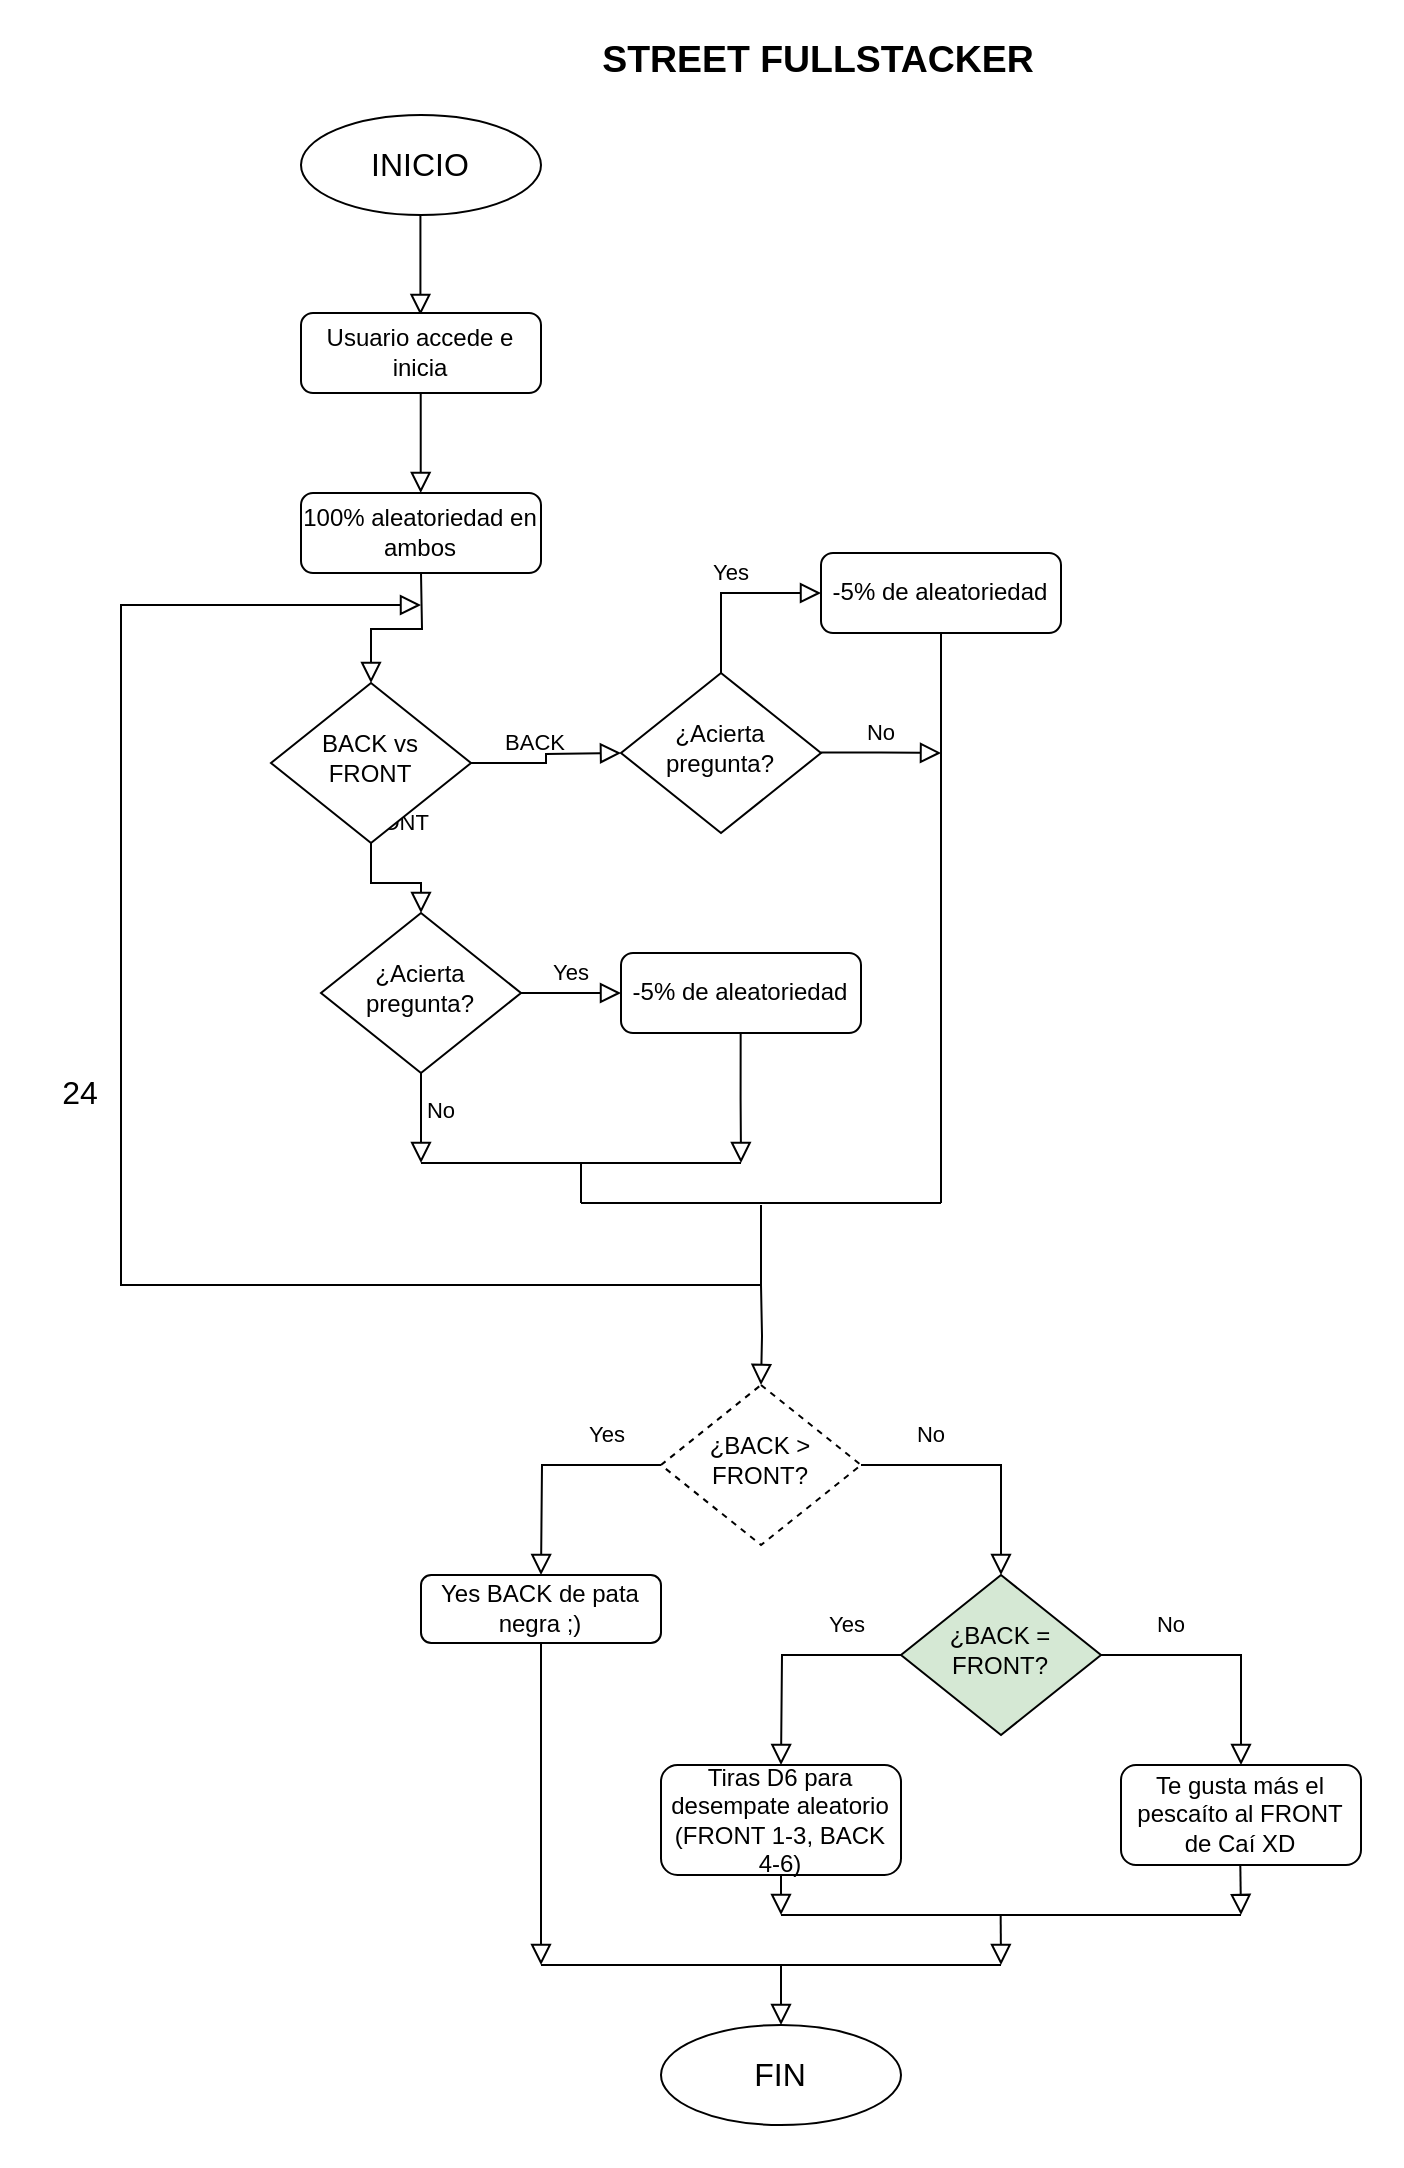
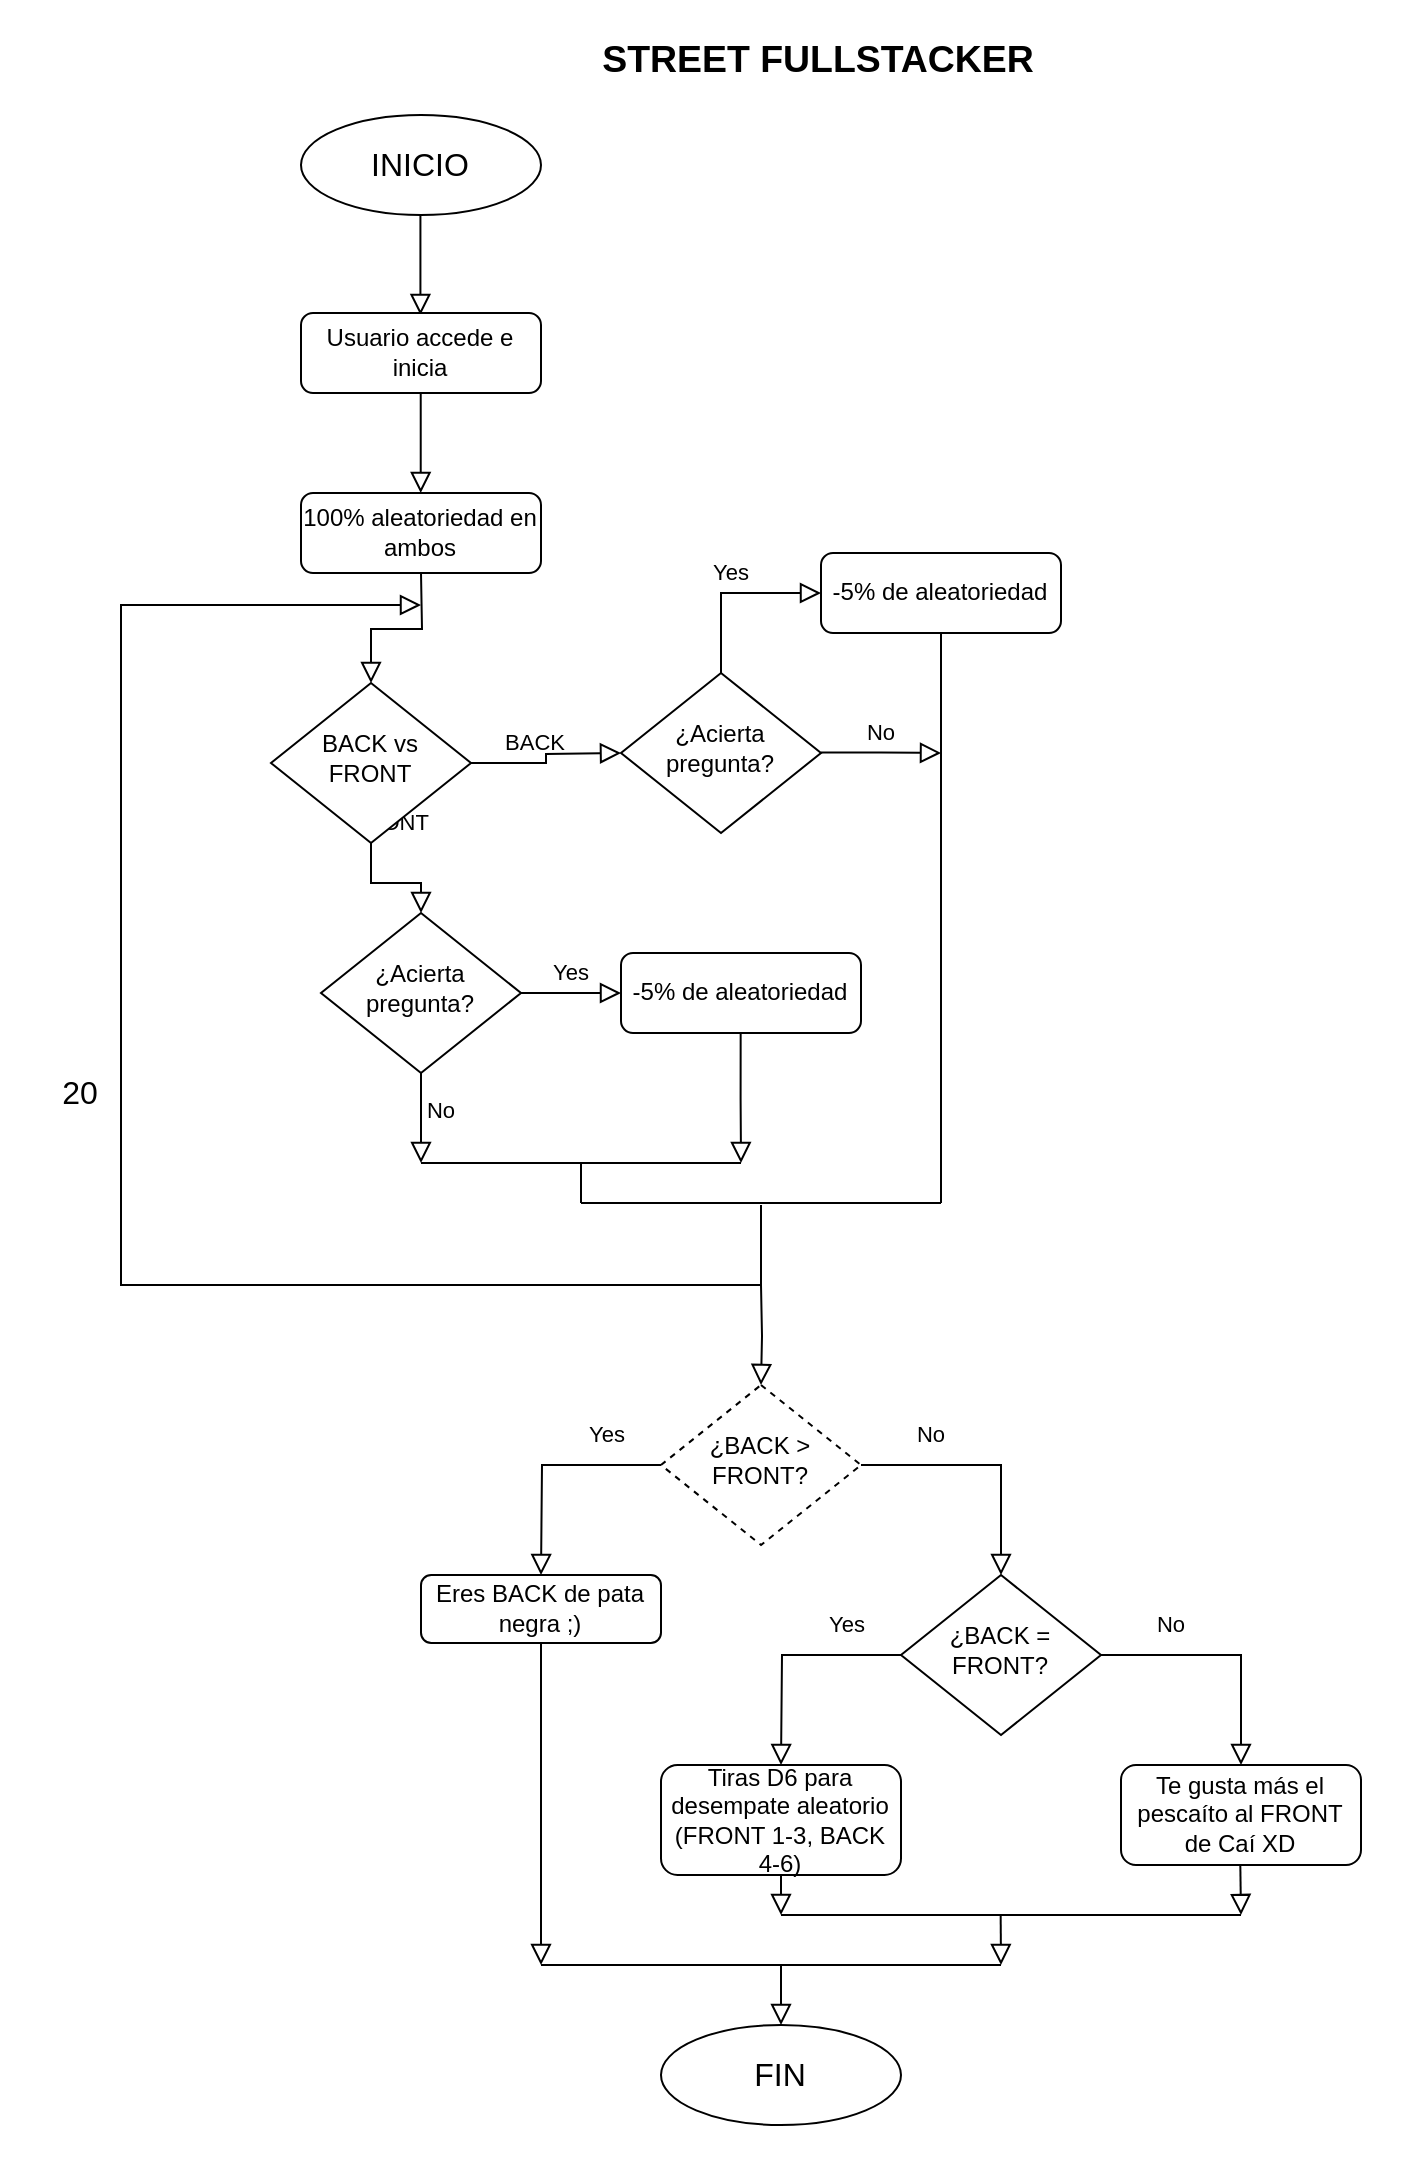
node "24": label "24" -> "20"
node "Yes BACK de pata negra ;)": label "Yes BACK de pata negra ;)" -> "Eres BACK de pata negra ;)"
node "¿BACK = FRONT?": fillcolor #d5e8d4 -> #ffffff
